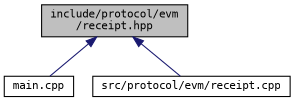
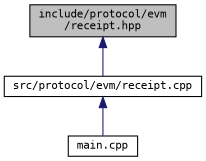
edge "main.cpp" -> "include/protocol/evm /receipt.hpp": now "main.cpp" -> "src/protocol/evm/receipt.cpp"
